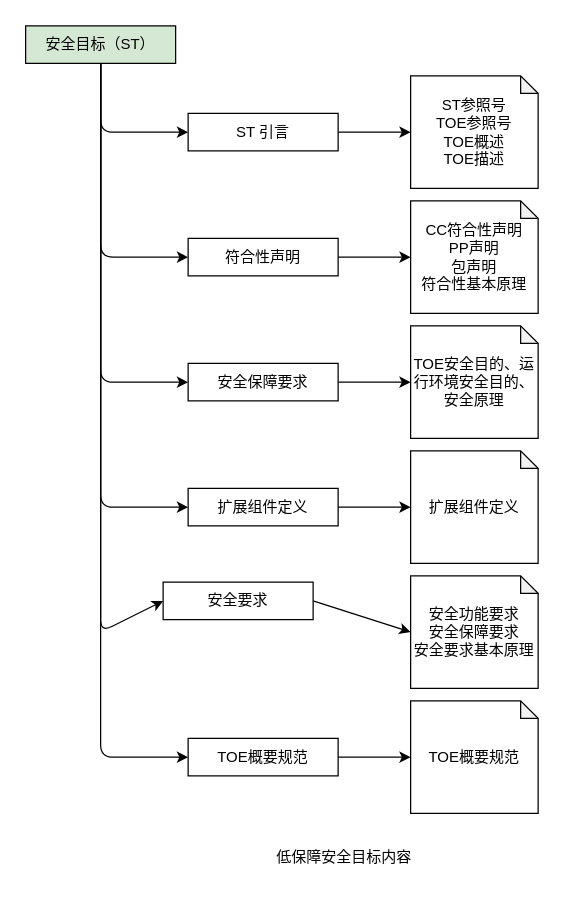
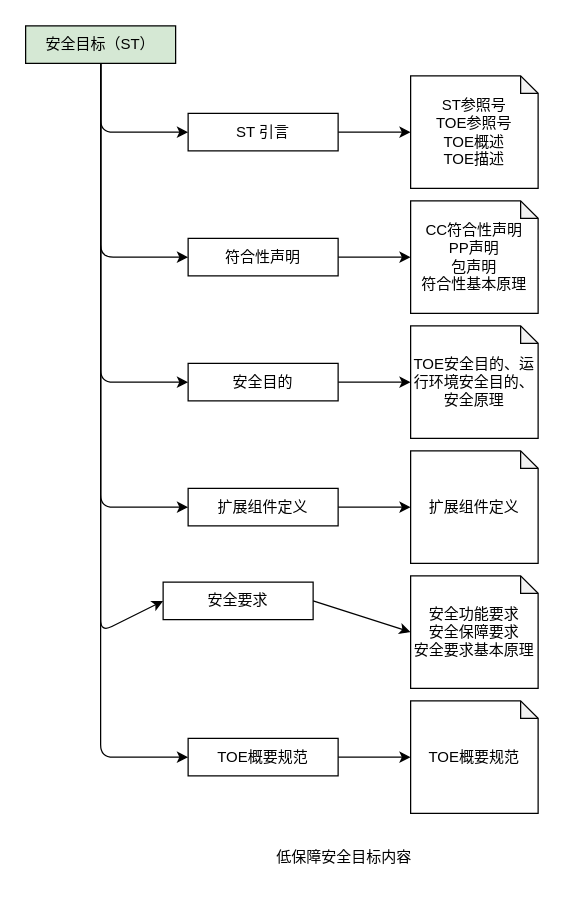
node "安全保障要求": label "安全保障要求" -> "安全目的"
